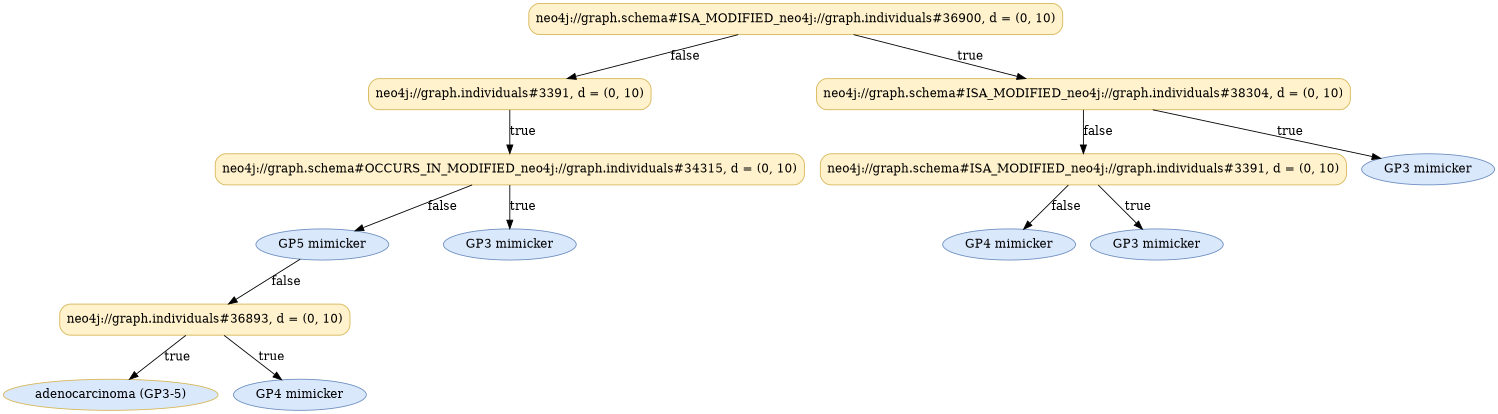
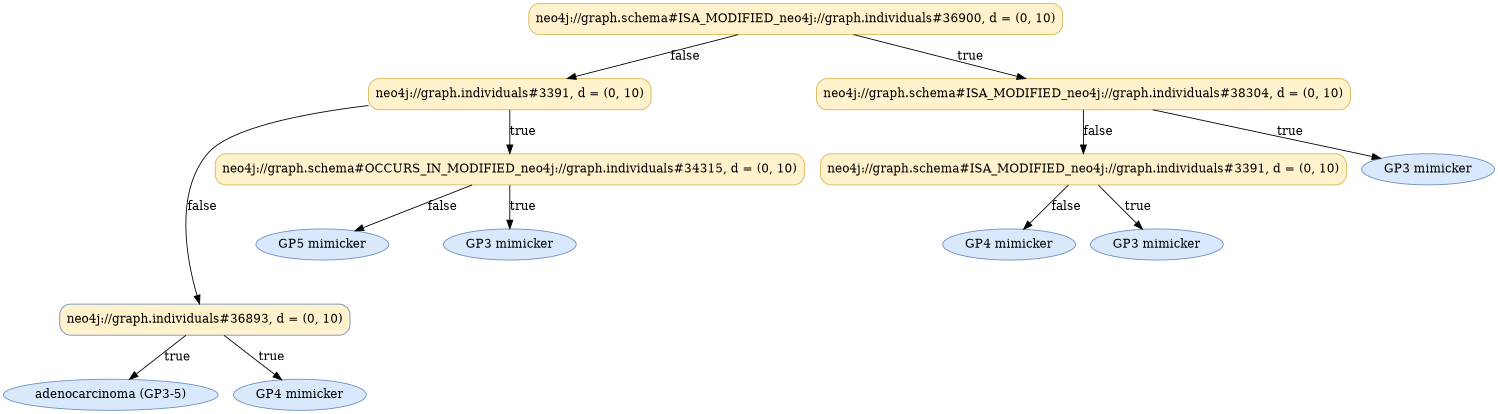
edge "GP5 mimicker" -> "neo4j://graph.individuals#36893, d = (0, 10)": now "neo4j://graph.individuals#3391, d = (0, 10)" -> "neo4j://graph.individuals#36893, d = (0, 10)"
node "neo4j://graph.individuals#36893, d = (0, 10)": color #d6b656 -> #6c8ebf
node "adenocarcinoma (GP3-5)": color #d6b656 -> #6c8ebf
